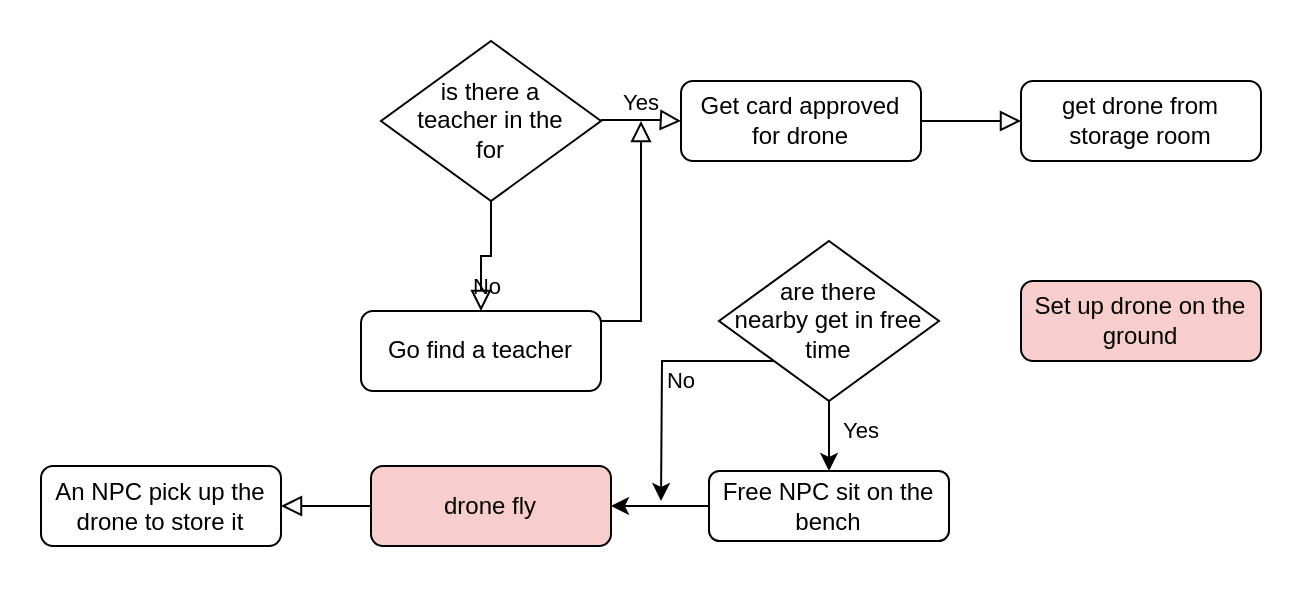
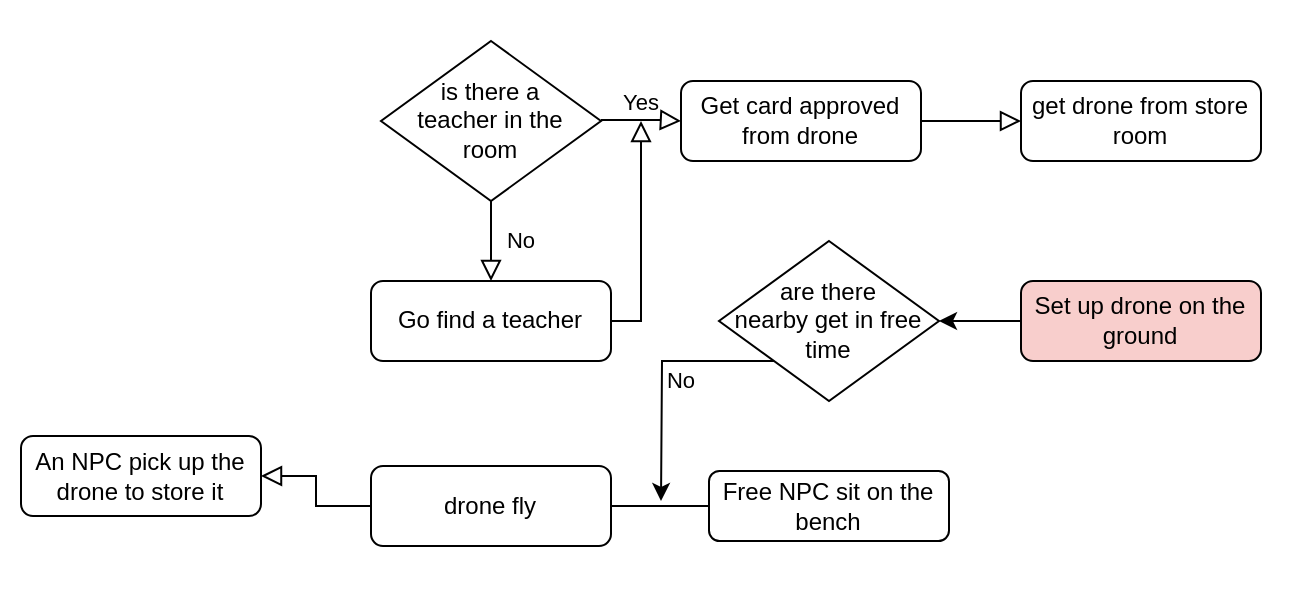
node "is there a teacher in the for": label "is there a teacher in the for" -> "is there a teacher in the room"
node "Get card approved for drone": label "Get card approved for drone" -> "Get card approved from drone"
node "get drone from storage room": label "get drone from storage room" -> "get drone from store room"
edge "Set up drone on the ground" -> "are there nearby get in free time": added
node "Go find a teacher": moved (481, 351) -> (491, 321)
edge "are there nearby get in free time" -> "Free NPC sit on the bench": removed, label "Yes"
node "An NPC pick up the drone to store it": moved (161, 506) -> (141, 476)
node "drone fly": fillcolor #f8cecc -> #ffffff
edge "Free NPC sit on the bench" -> "drone fly": arrowhead classic -> none
